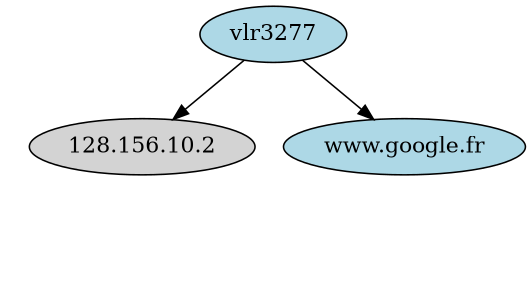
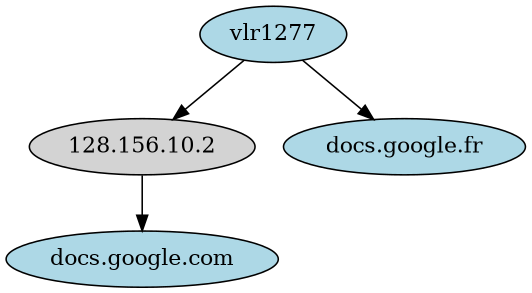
node "vlr3277": label "vlr3277" -> "vlr1277"
node "www.google.fr": label "www.google.fr" -> "docs.google.fr"
node "docs.google.com": added
